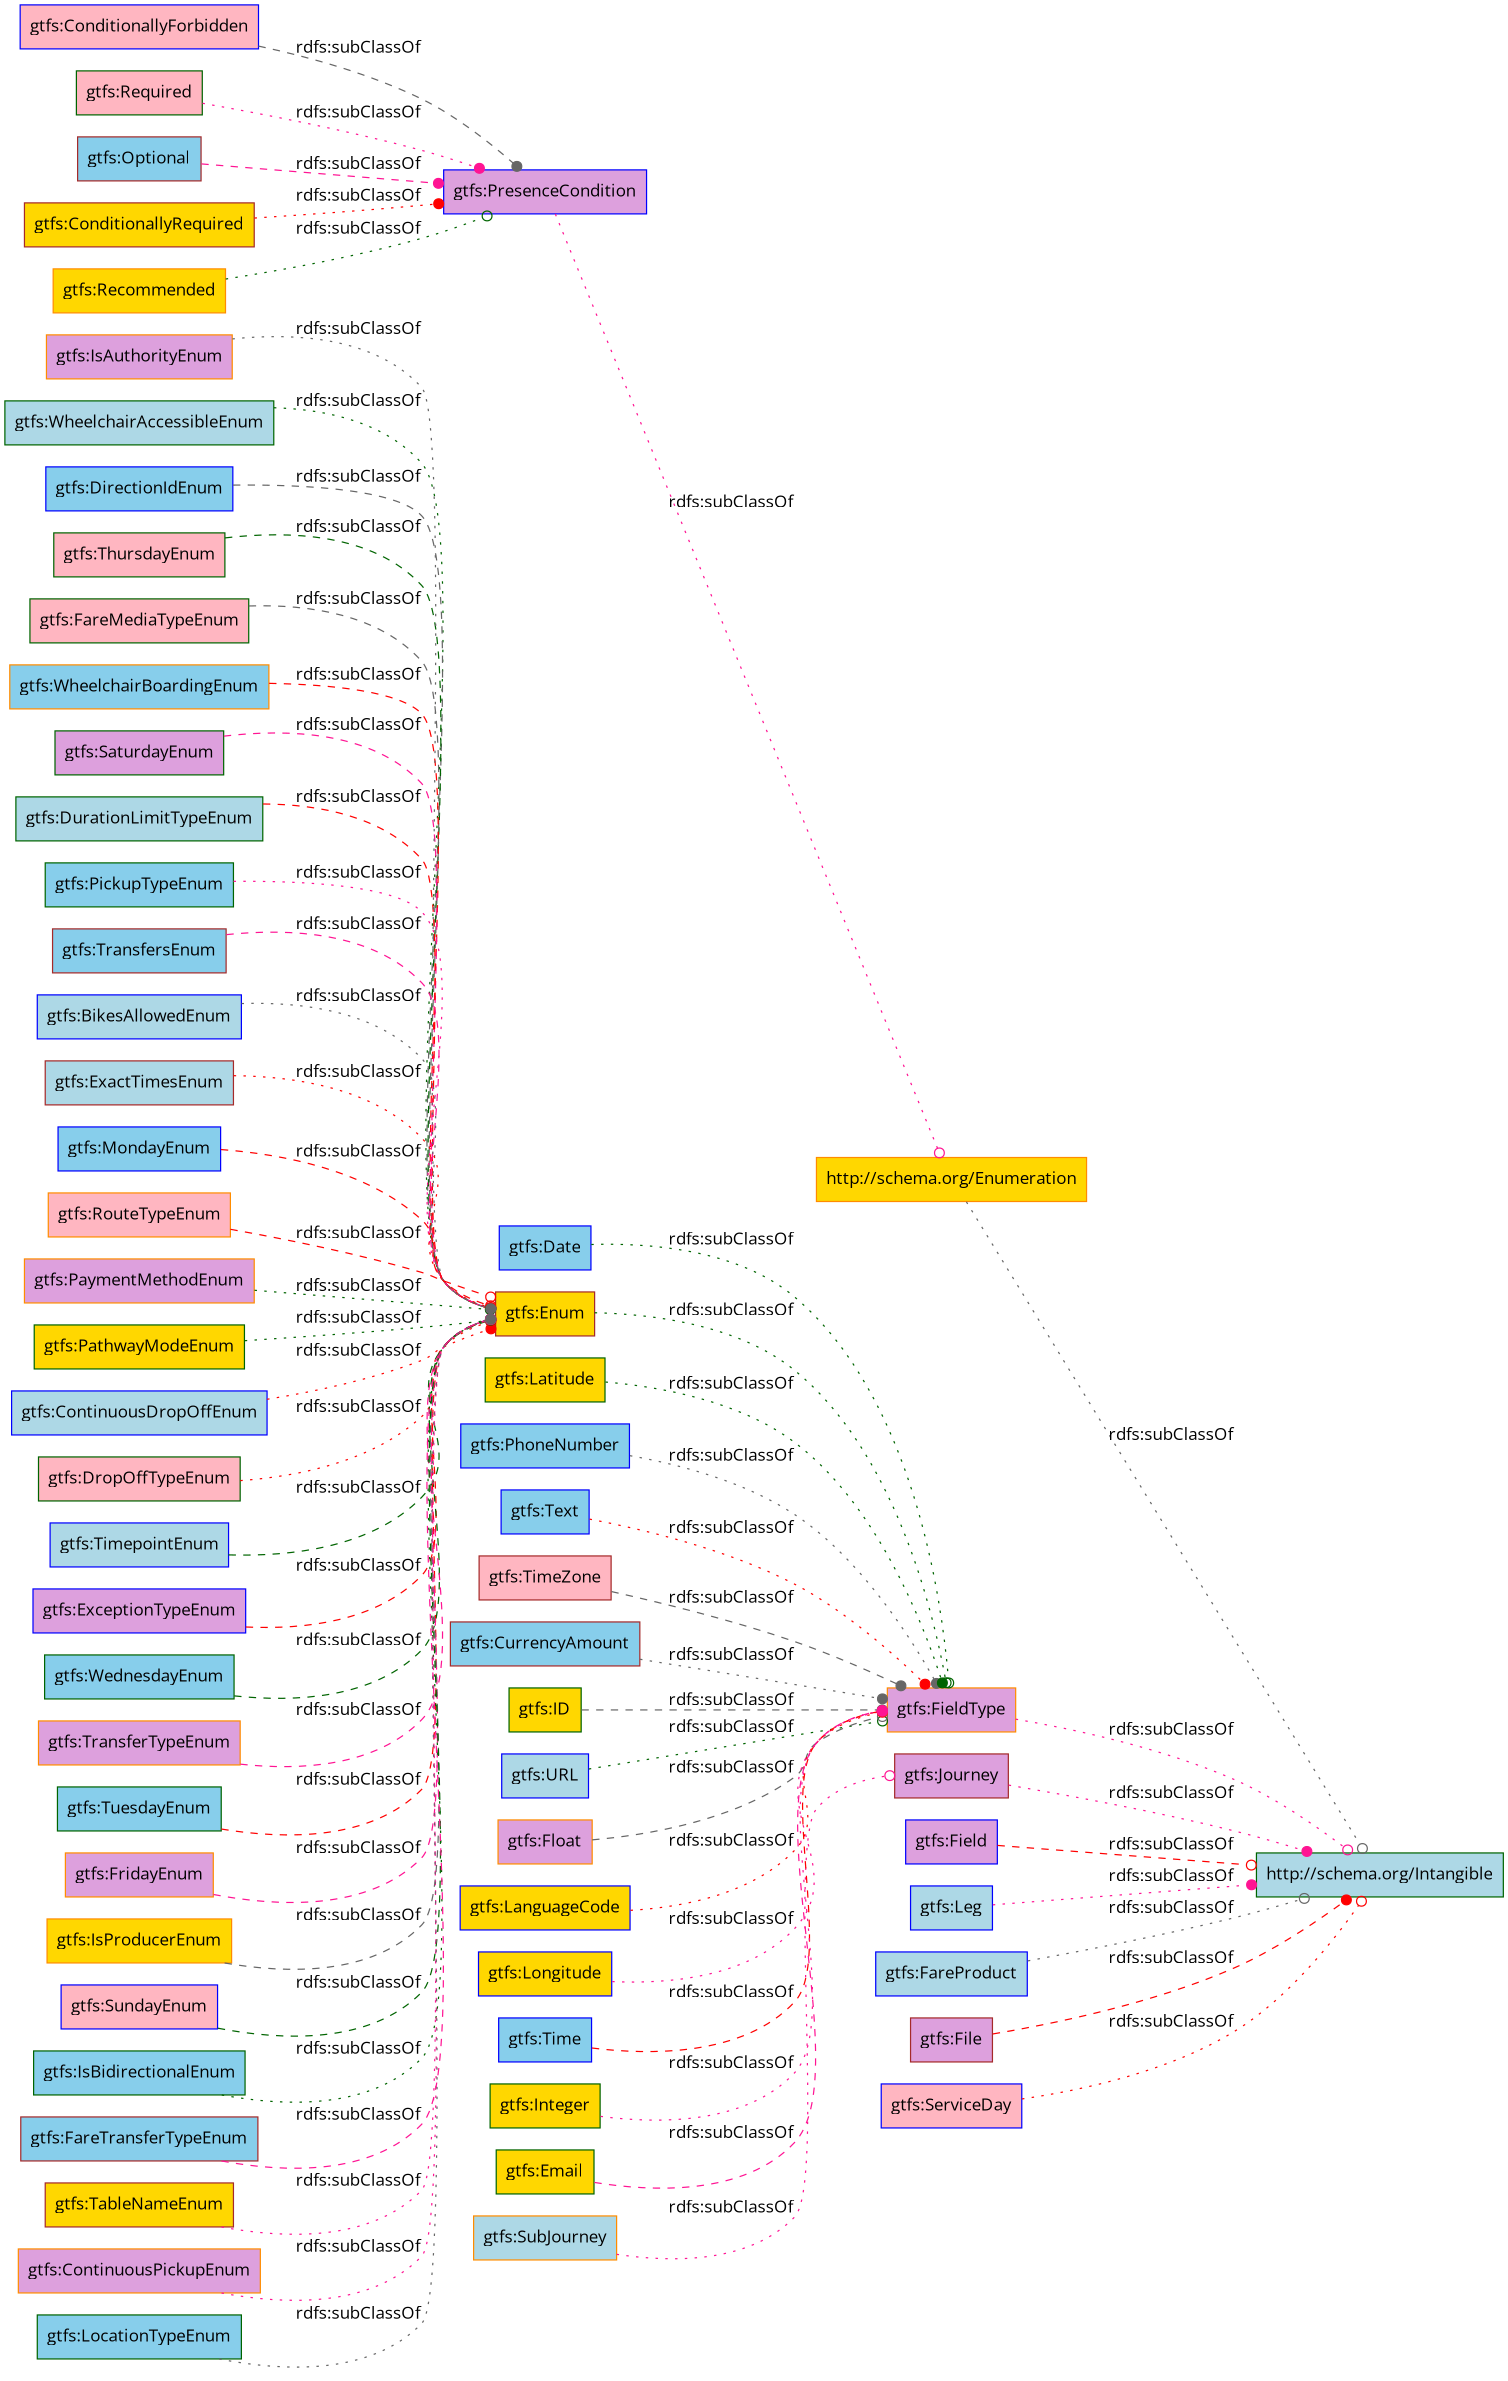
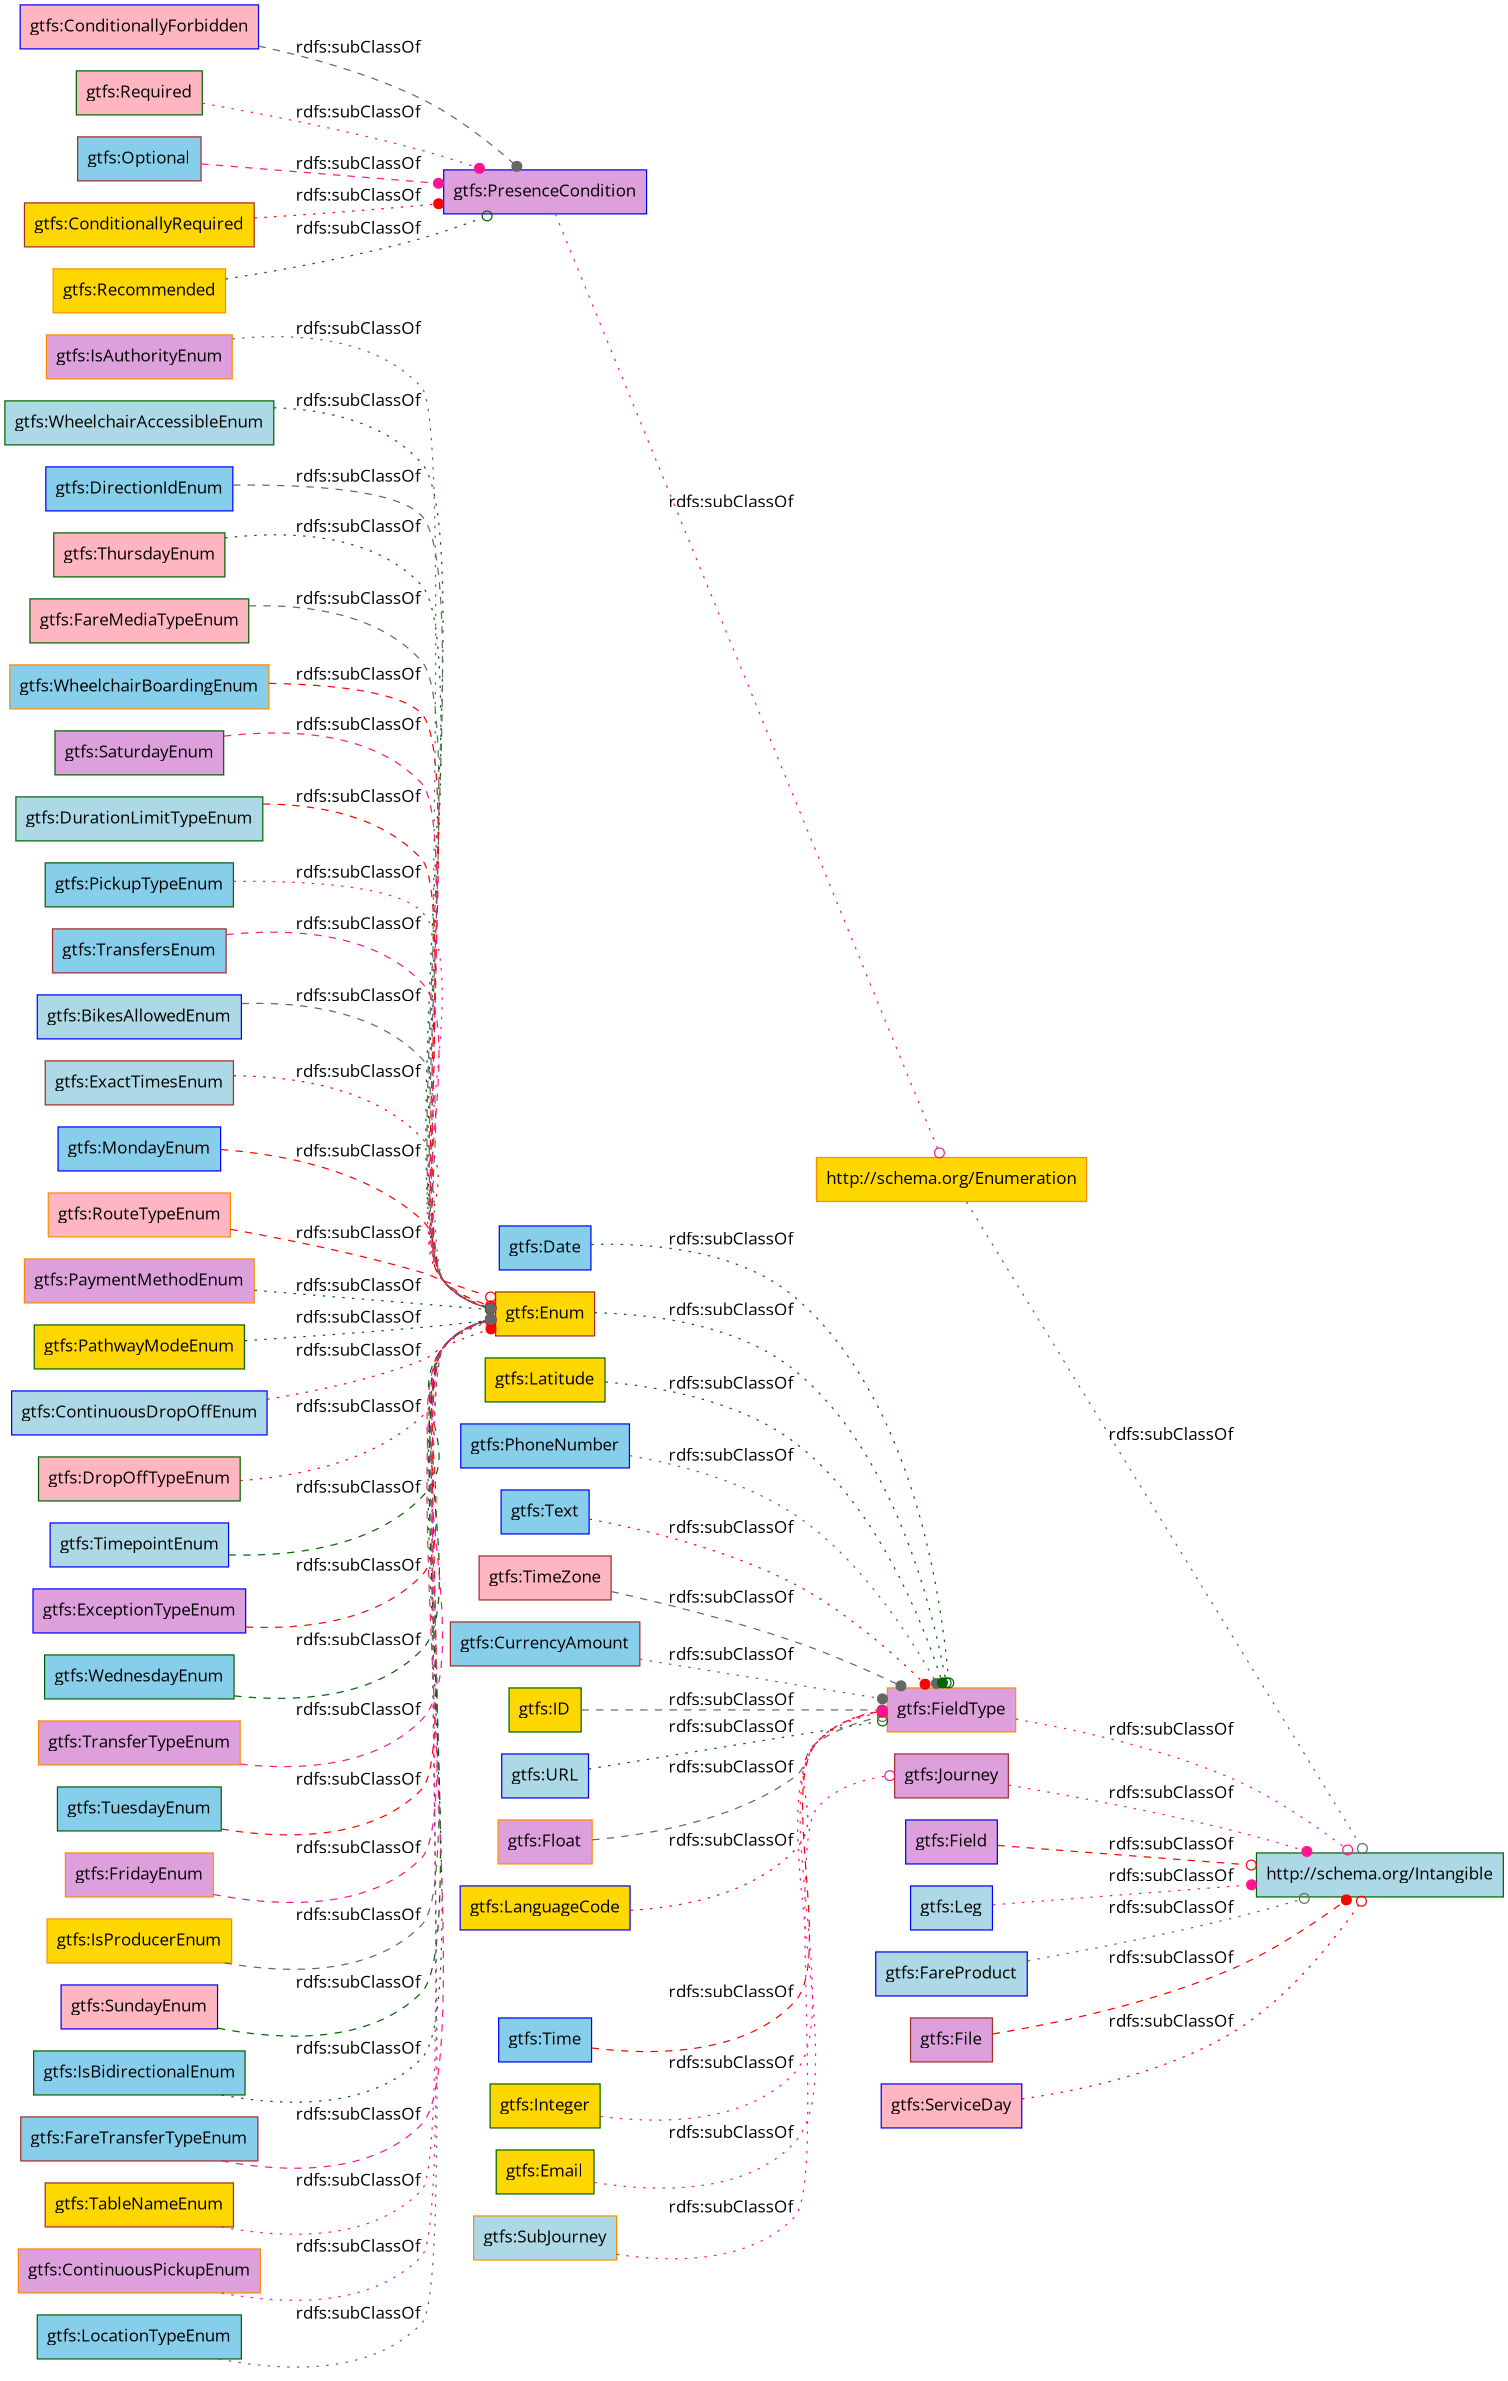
edge "gtfs:ThursdayEnum" -> "gtfs:Enum": style dashed -> dotted
edge "gtfs:BikesAllowedEnum" -> "gtfs:Enum": style dotted -> dashed
node "gtfs:Longitude": removed
edge "gtfs:Email" -> "gtfs:FieldType": style dashed -> dotted
